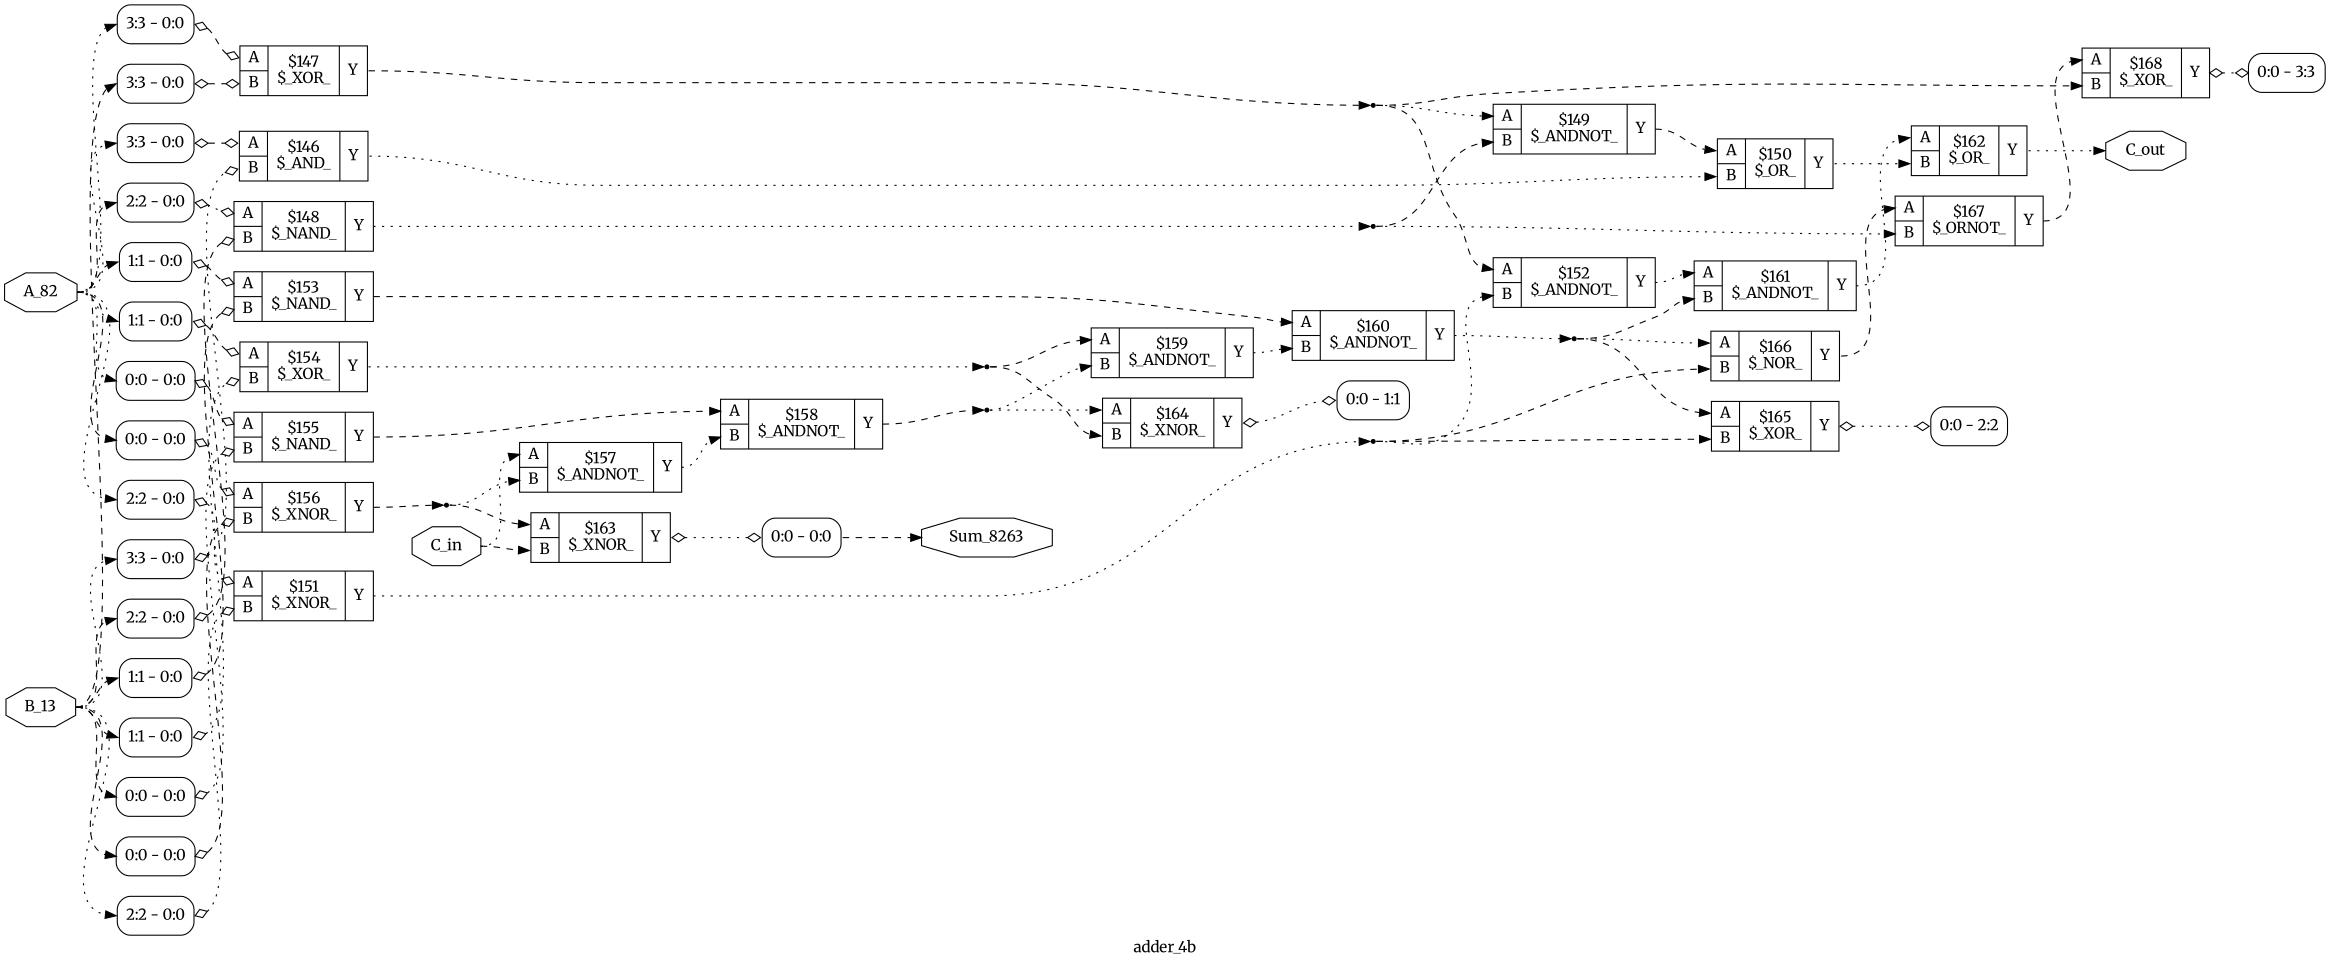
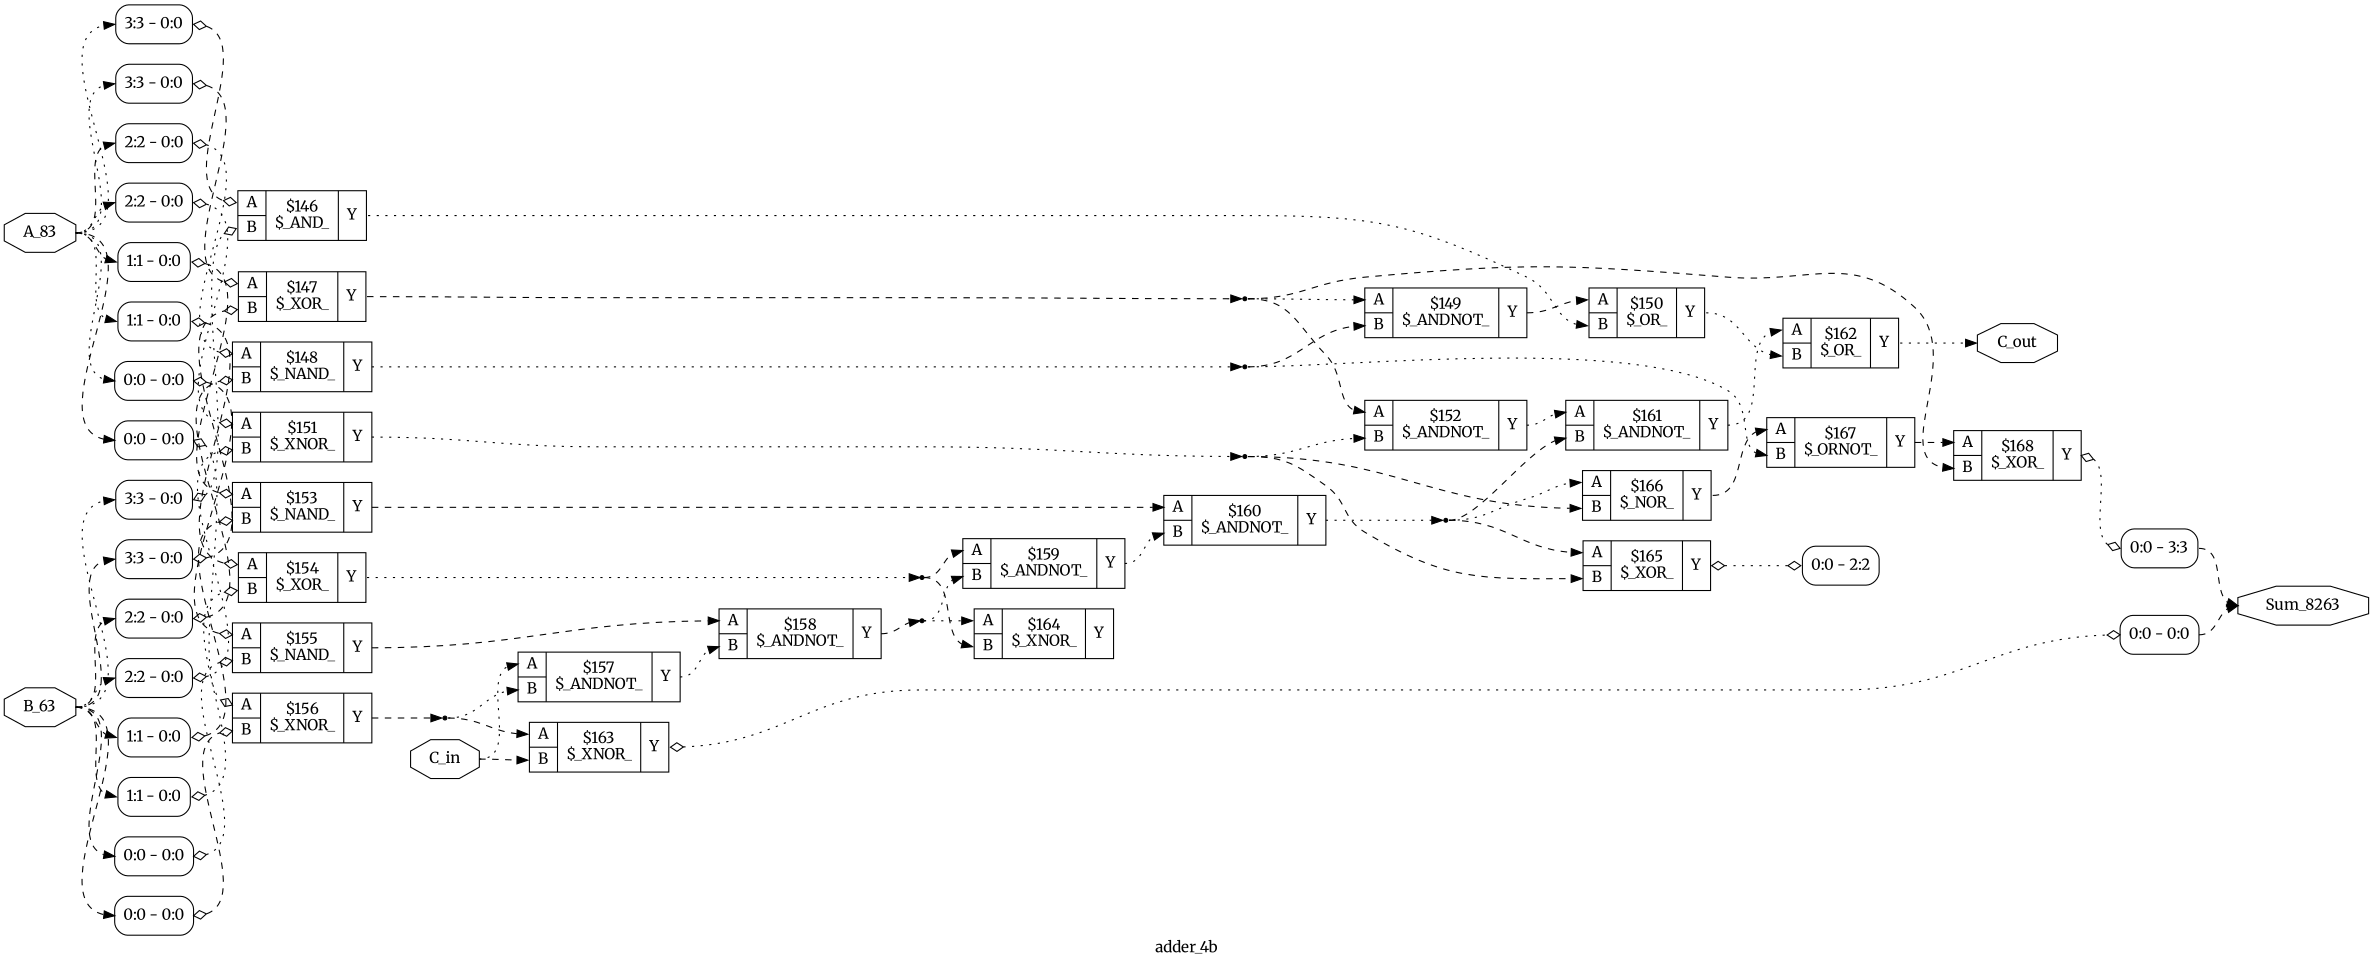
node "A_82": label "A_82" -> "A_83"
node "0:0 - 1:1": removed
edge "0:0 - 3:3" -> "Sum_8263": added
node "B_13": label "B_13" -> "B_63"
